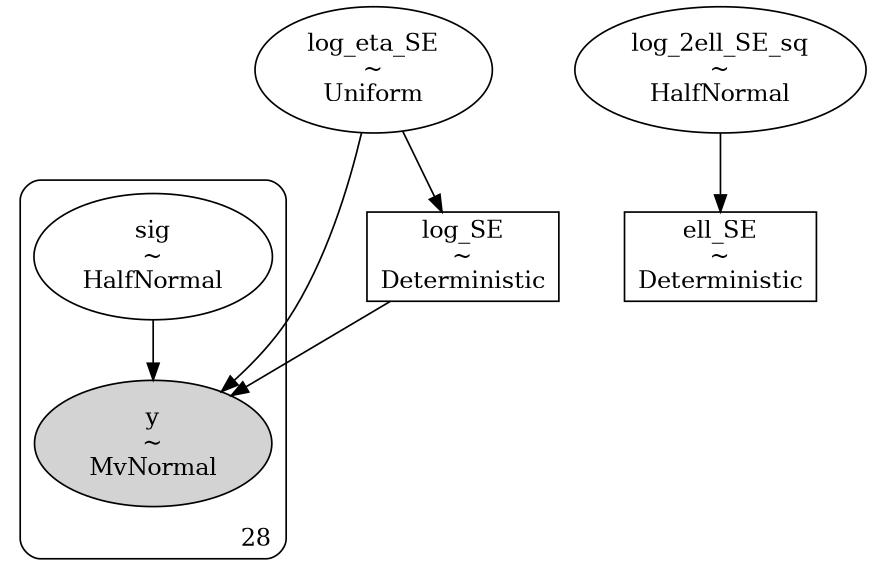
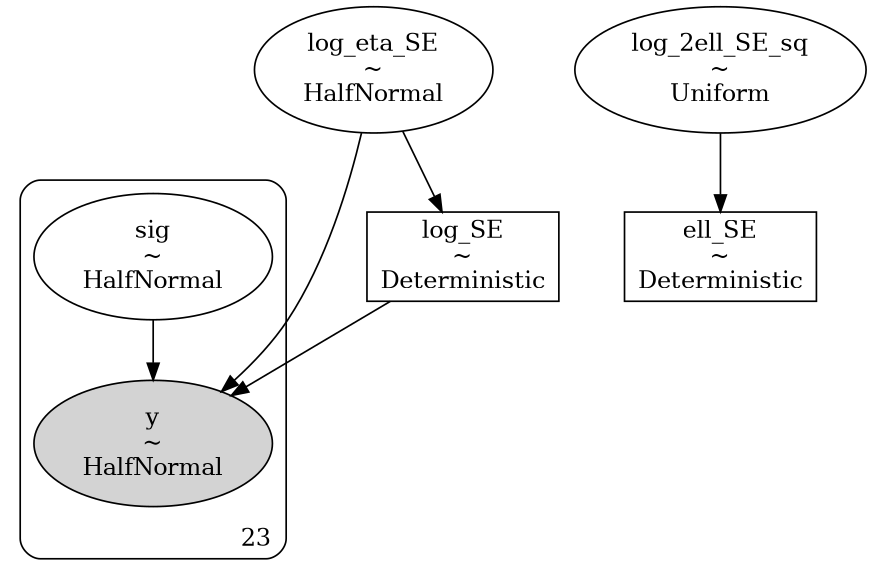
node "log_eta_SE ~ Uniform": label "log_eta_SE ~ Uniform" -> "log_eta_SE ~ HalfNormal"
node "log_2ell_SE_sq ~ HalfNormal": label "log_2ell_SE_sq ~ HalfNormal" -> "log_2ell_SE_sq ~ Uniform"
node "y ~ MvNormal": label "y ~ MvNormal" -> "y ~ HalfNormal"
cluster "28": label "28" -> "23"
